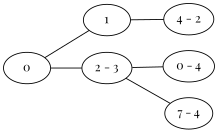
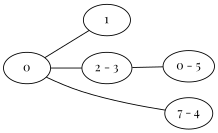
node "4 - 2": removed
node "0 - 4": label "0 - 4" -> "0 - 5"
edge "2 - 3" -- "7 - 4": now "0" -- "7 - 4"
